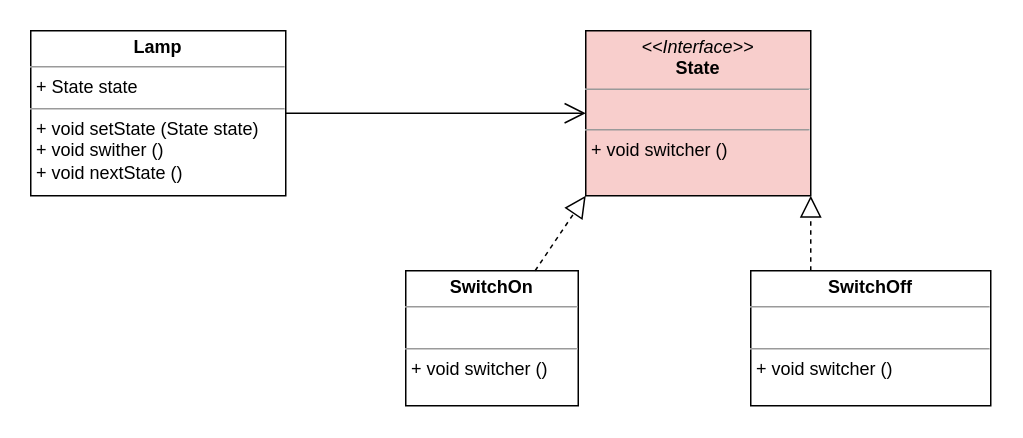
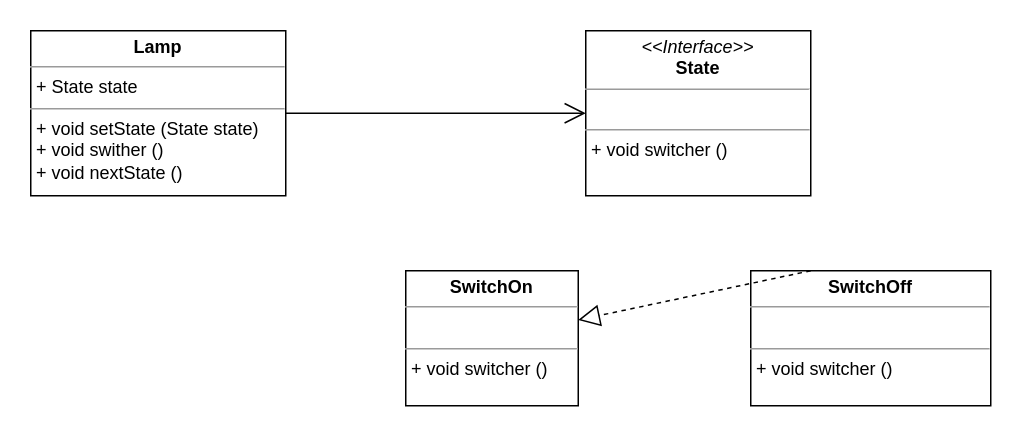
node "<<Interface>> State + void switcher ()": fillcolor #f8cecc -> #ffffff
edge "SwitchOn + void switcher ()" -> "<<Interface>> State + void switcher ()": removed
edge "SwitchOff + void switcher ()" -> "<<Interface>> State + void switcher ()": now "SwitchOff + void switcher ()" -> "SwitchOn + void switcher ()"
